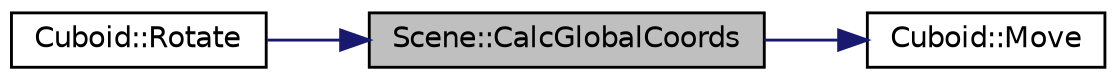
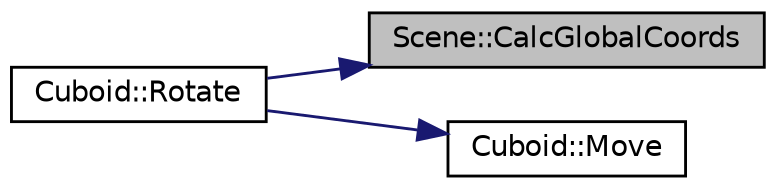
edge "Scene::CalcGlobalCoords" -> "Cuboid::Move": now "Cuboid::Rotate" -> "Cuboid::Move"
